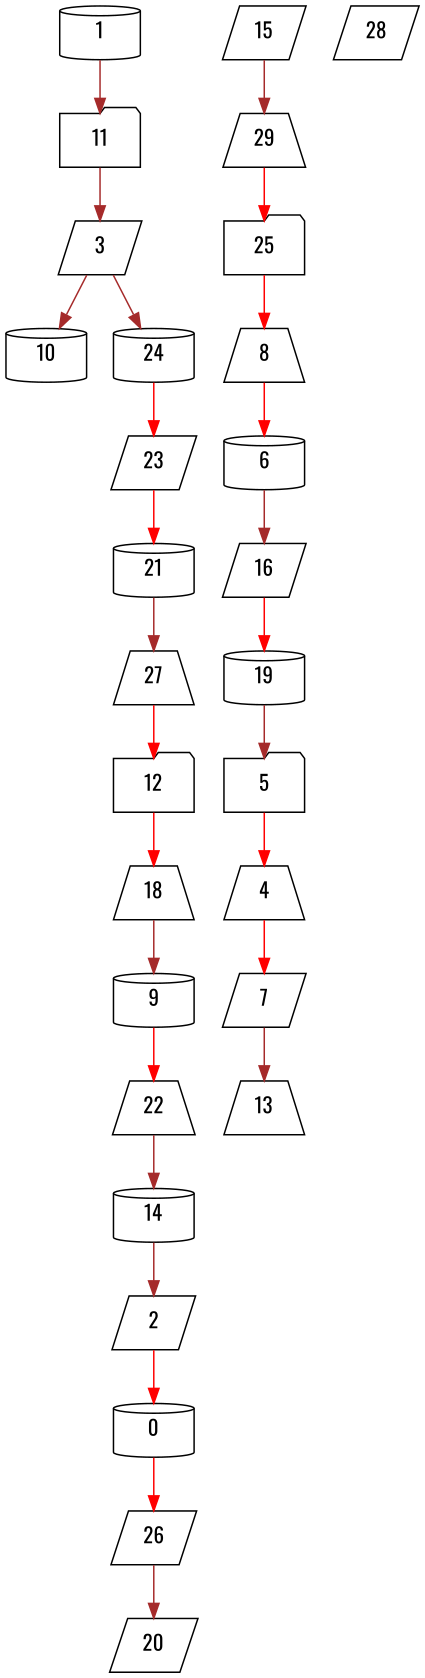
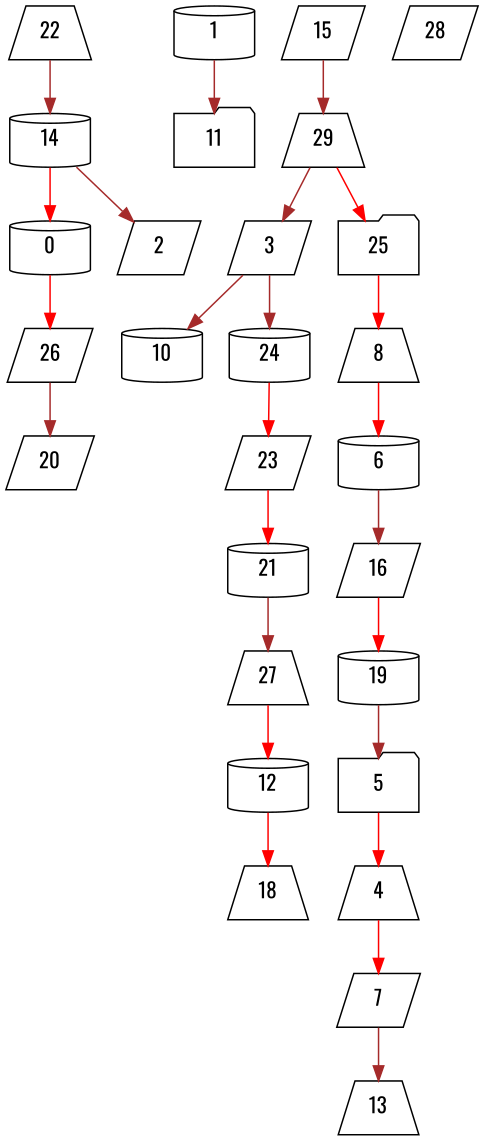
edge "11" -> "3": now "29" -> "3"
node "12": shape folder -> cylinder
node "9": removed
edge "2" -> "0": now "14" -> "0"
